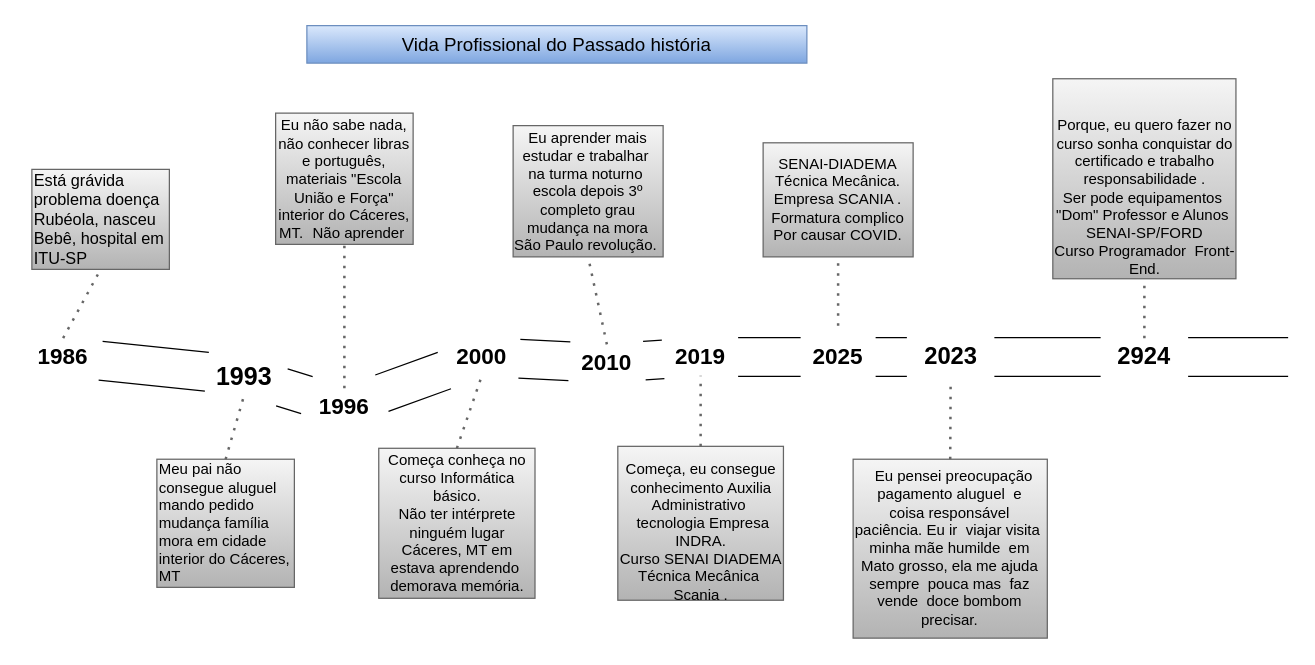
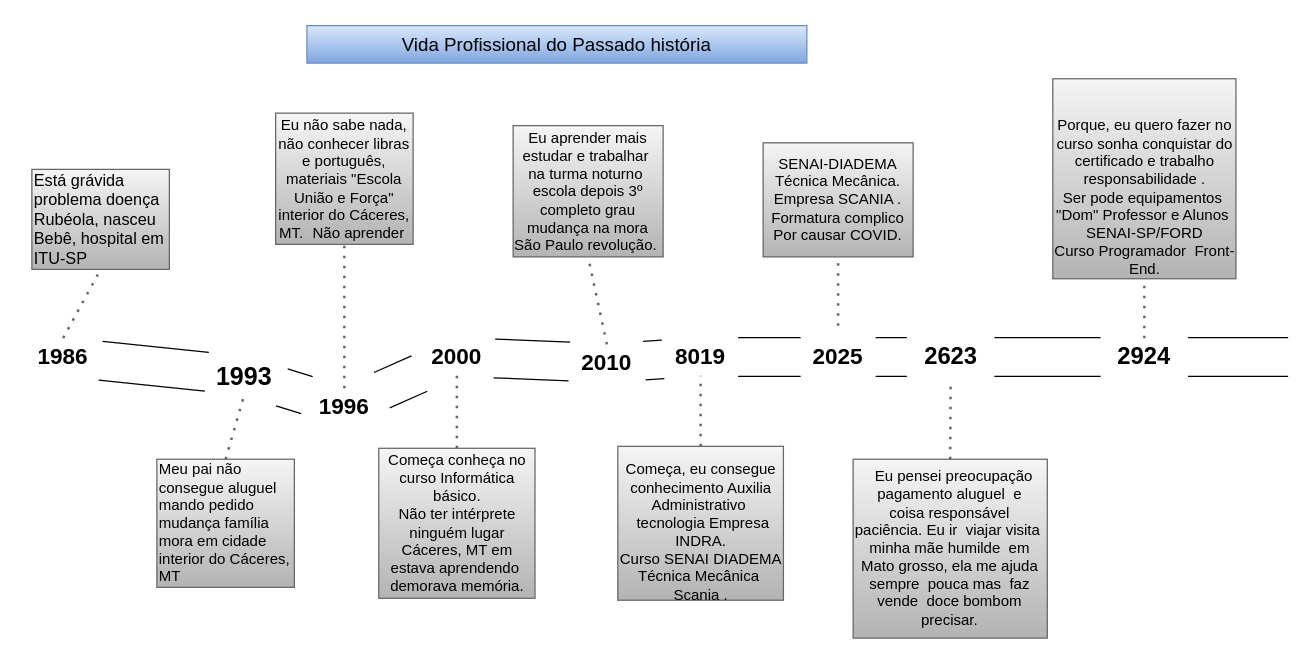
node "2000": moved (482, 357) -> (457, 357)
node "2019": label "2019" -> "8019"
node "2023": label "2023" -> "2623"
